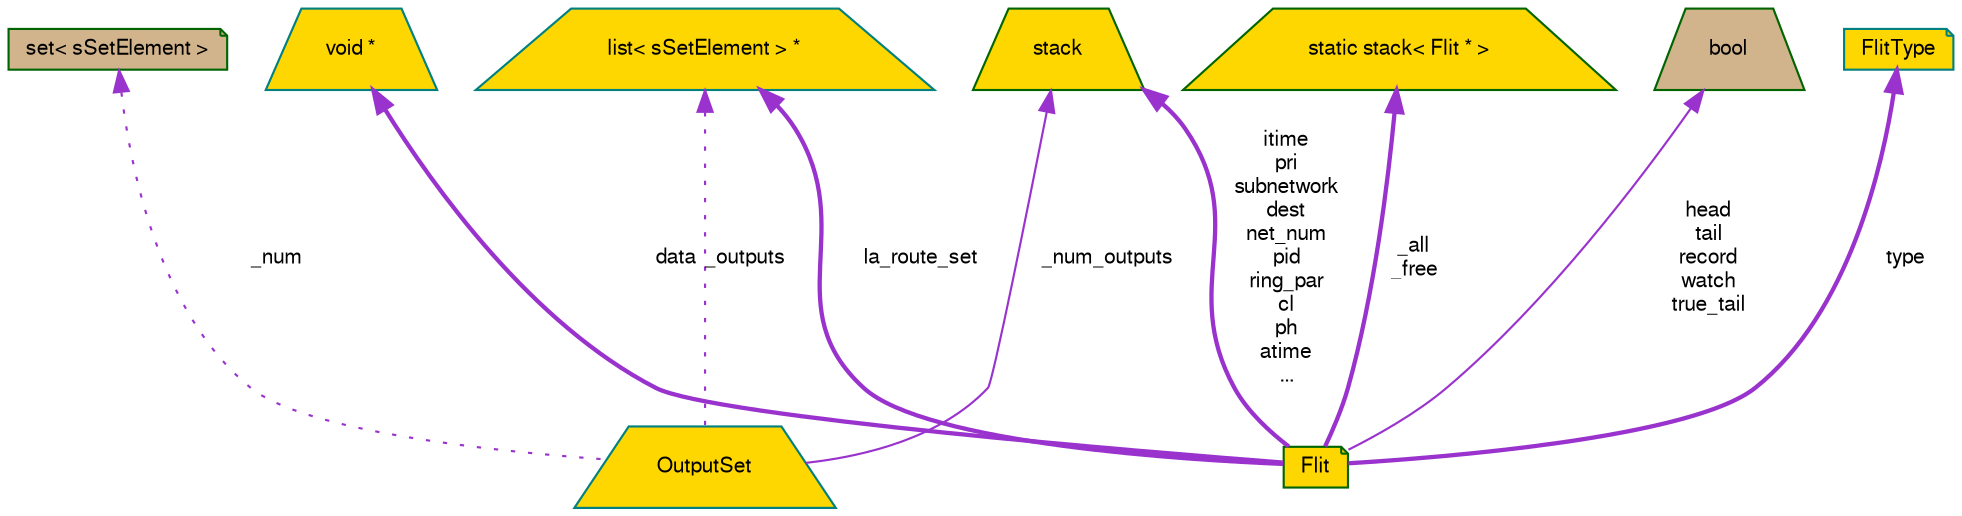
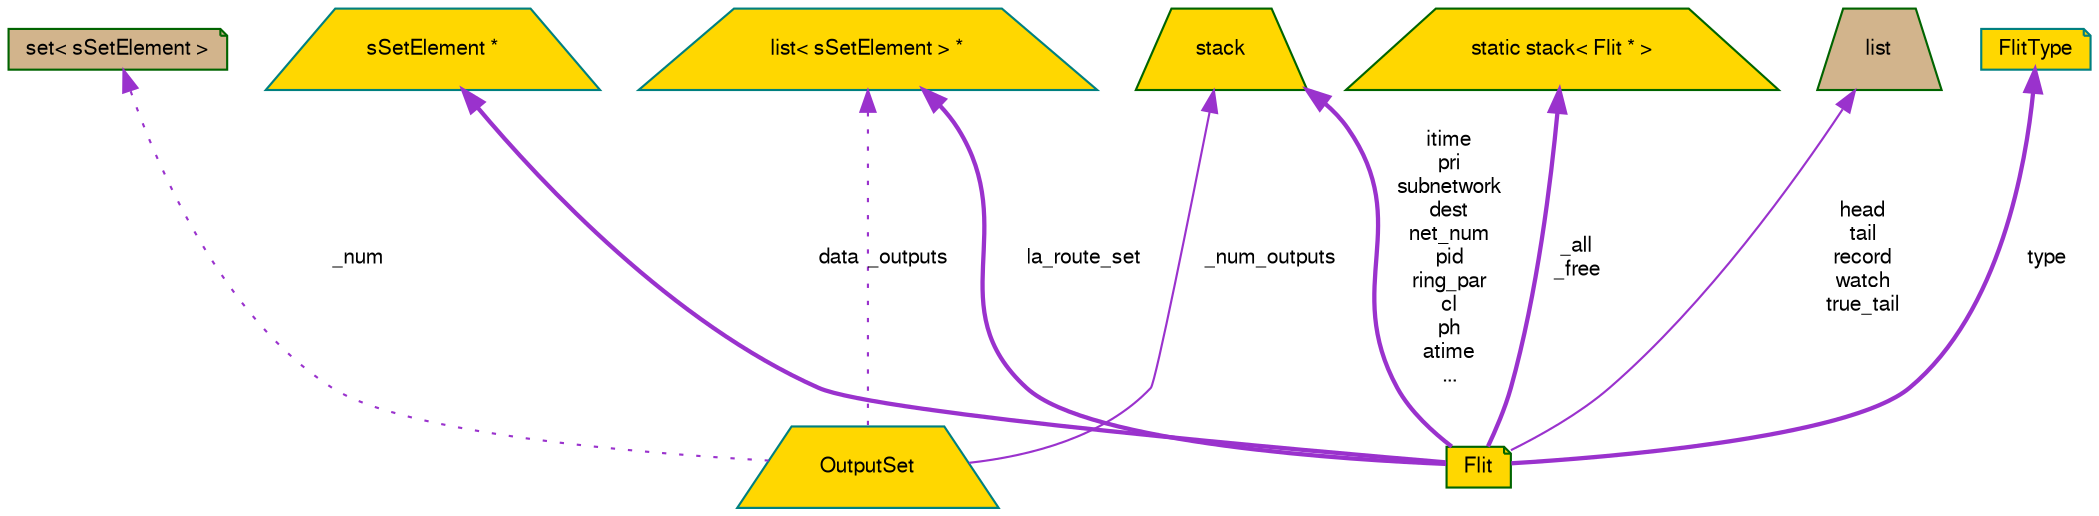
node "void *": label "void *" -> "sSetElement *"
node "bool": label "bool" -> "list"
